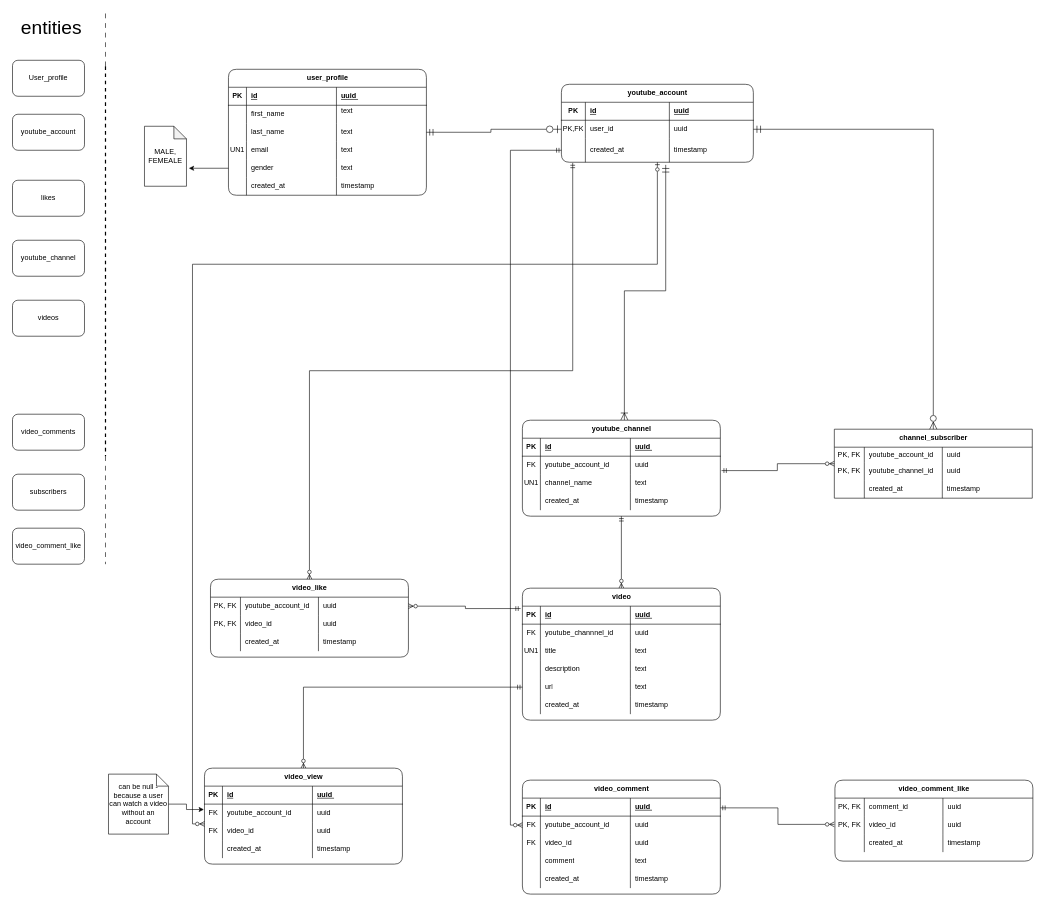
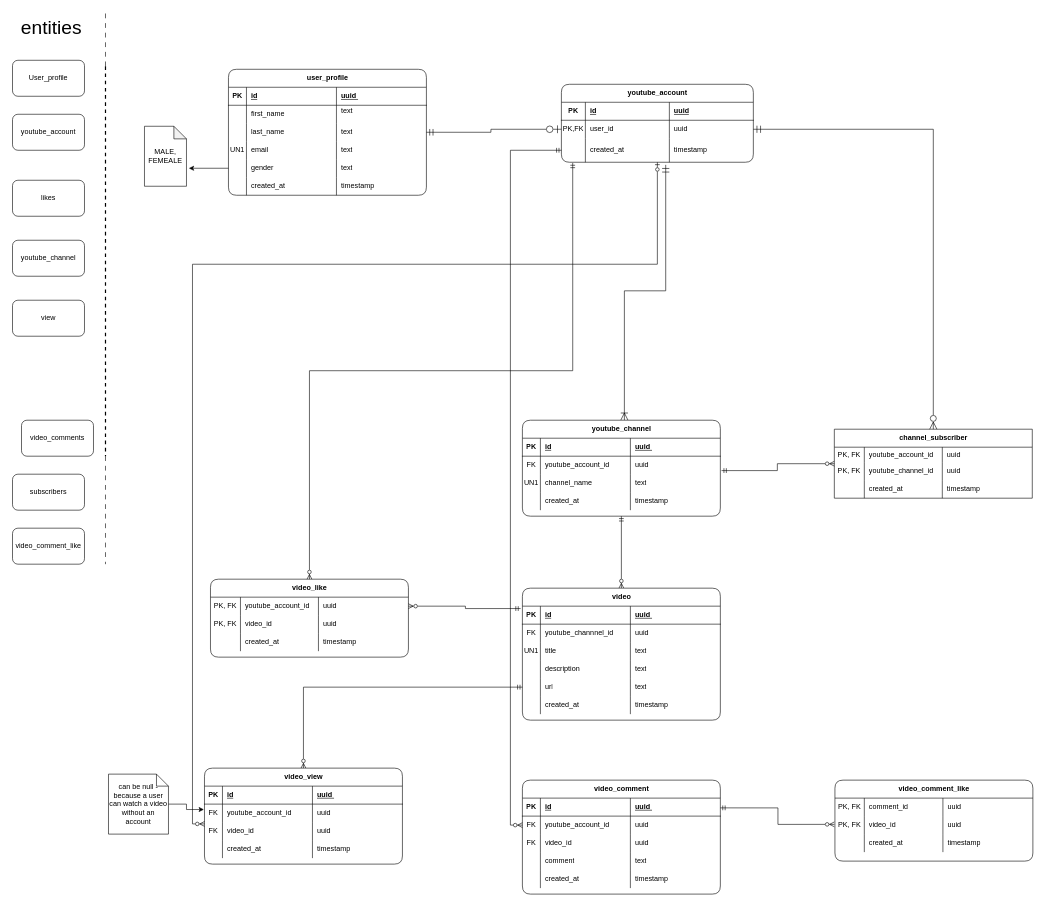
node "videos": label "videos" -> "view"
node "video_comments": moved (48, 432) -> (57, 438)
